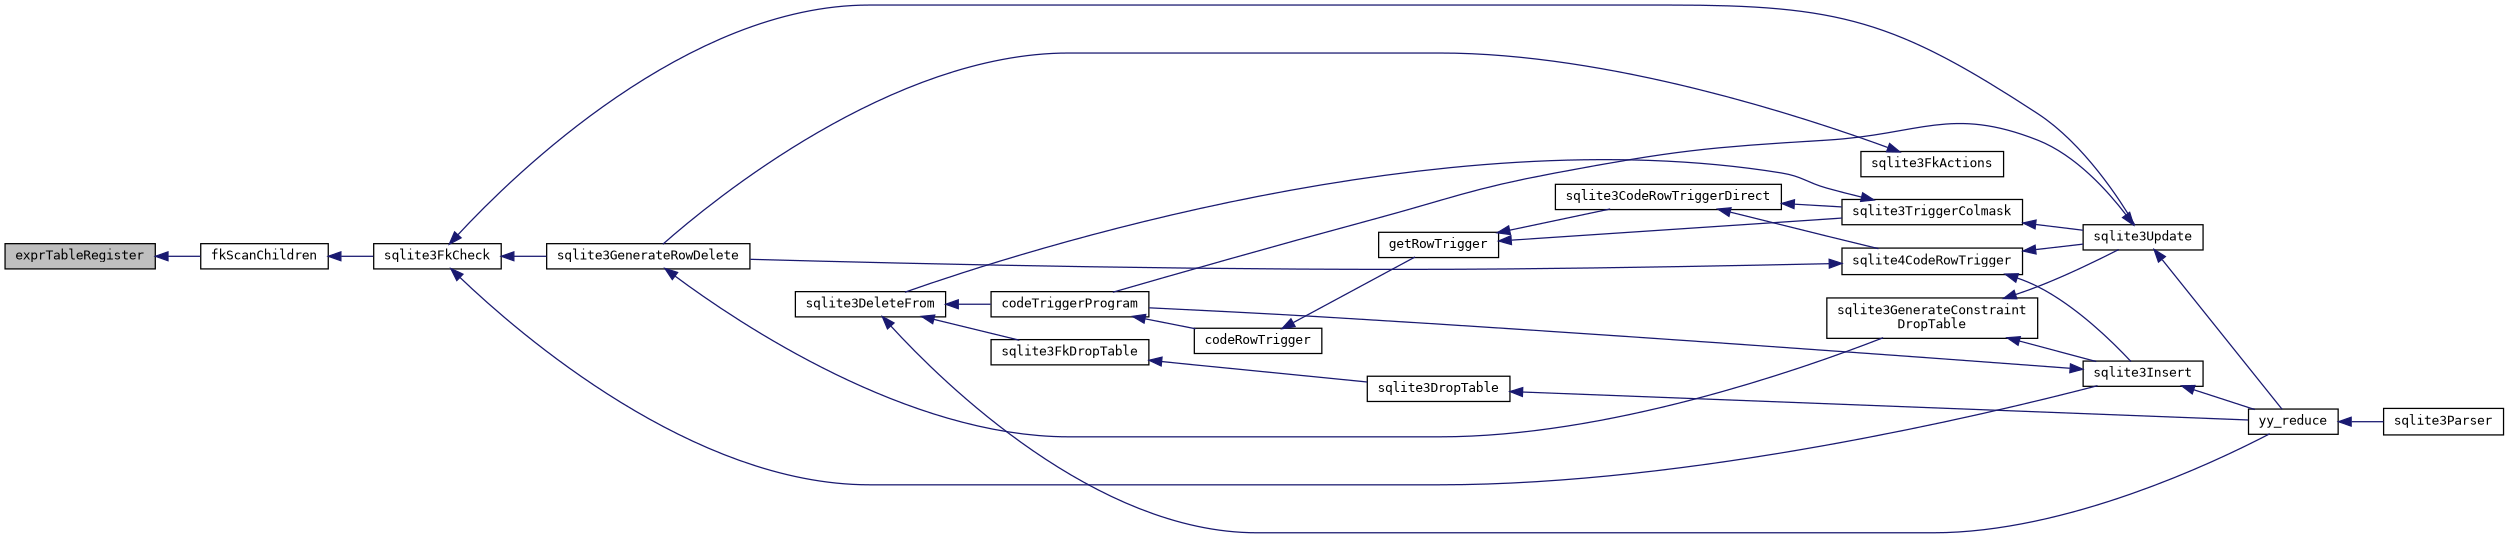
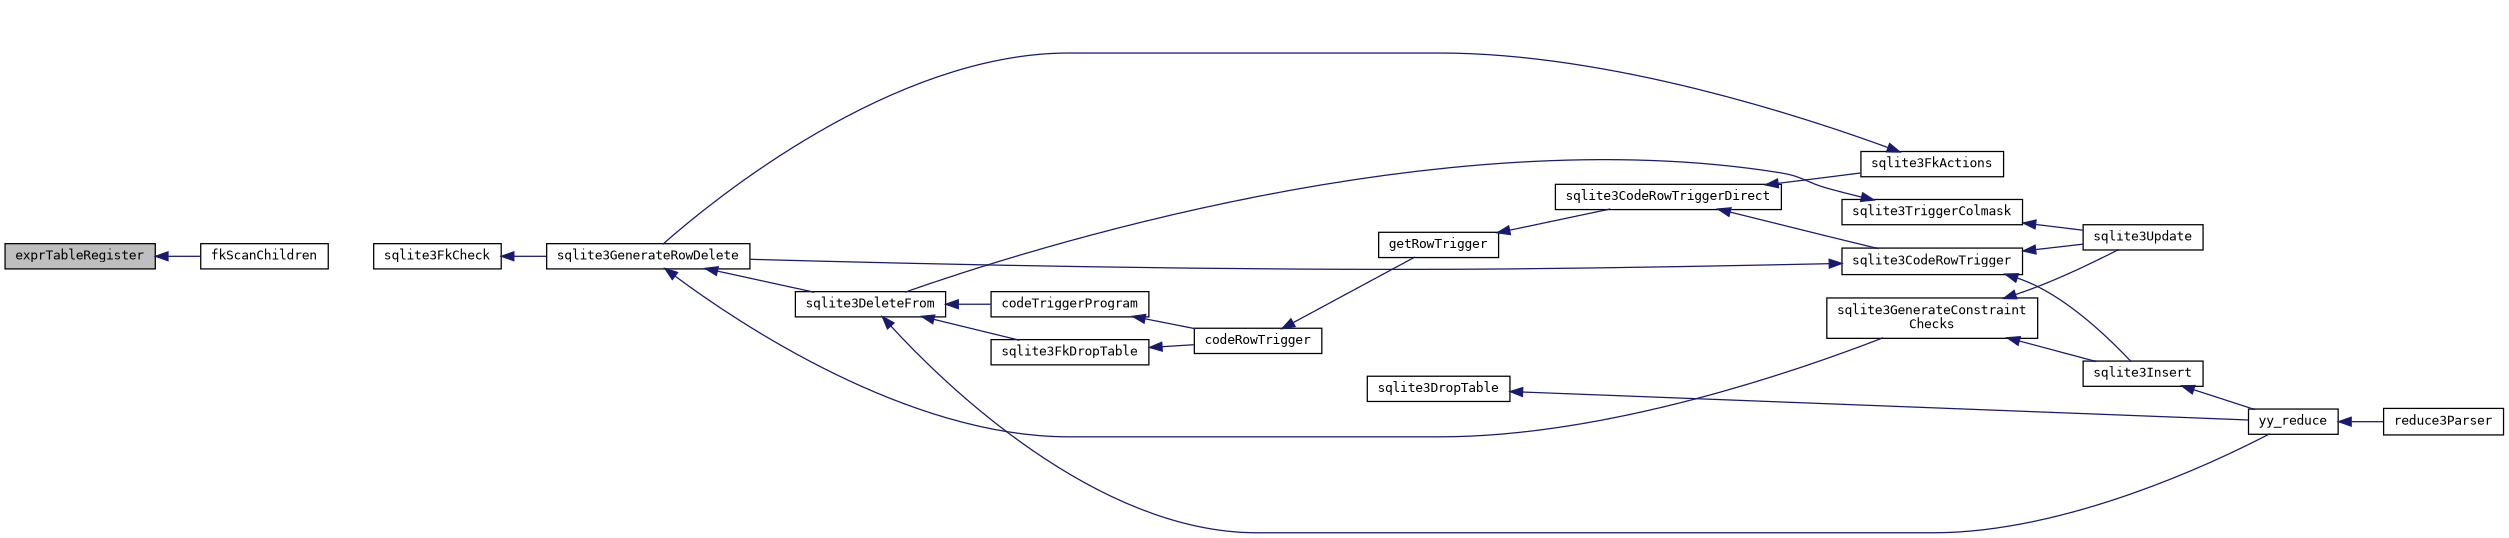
edge "sqlite3Update" -> "sqlite3FkCheck": removed
edge "codeTriggerProgram" -> "sqlite3Update": removed
edge "sqlite3TriggerColmask" -> "sqlite3CodeRowTriggerDirect": now "sqlite3FkActions" -> "sqlite3CodeRowTriggerDirect"
edge "sqlite3TriggerColmask" -> "getRowTrigger": removed
edge "sqlite3FkCheck" -> "fkScanChildren": removed
node "sqlite4CodeRowTrigger": label "sqlite4CodeRowTrigger" -> "sqlite3CodeRowTrigger"
edge "sqlite3DeleteFrom" -> "sqlite3GenerateRowDelete": added
node "sqlite3GenerateConstraint DropTable": label "sqlite3GenerateConstraint DropTable" -> "sqlite3GenerateConstraint Checks"
edge "codeTriggerProgram" -> "sqlite3Insert": removed
edge "yy_reduce" -> "sqlite3Update": removed
edge "sqlite3DropTable" -> "sqlite3FkDropTable": now "codeRowTrigger" -> "sqlite3FkDropTable"
node "sqlite3Parser": label "sqlite3Parser" -> "reduce3Parser"
edge "sqlite3Insert" -> "sqlite3FkCheck": removed
